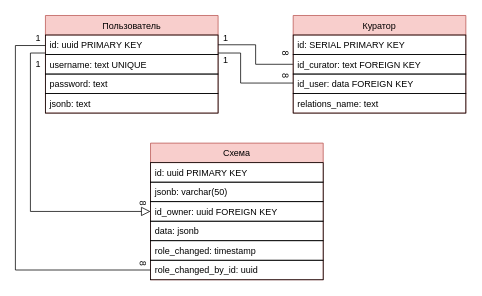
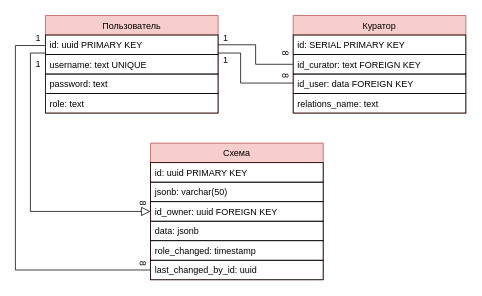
node "jsonb: text": label "jsonb: text" -> "role: text"
node "role_changed_by_id: uuid": label "role_changed_by_id: uuid" -> "last_changed_by_id: uuid"
